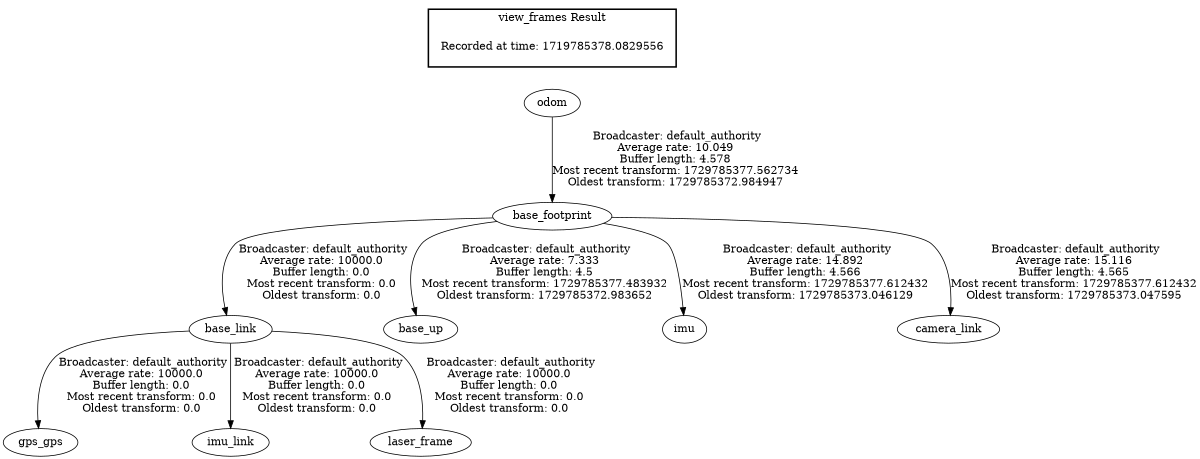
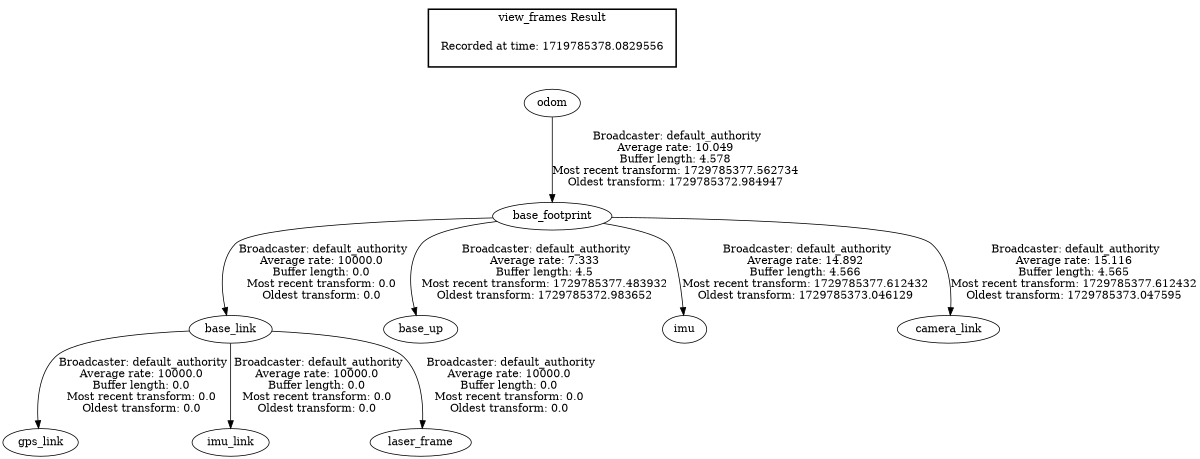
node "gps_gps": label "gps_gps" -> "gps_link"
